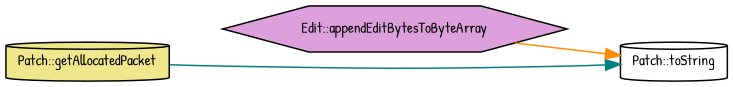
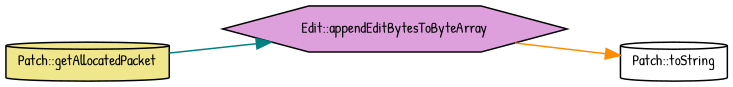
edge "Patch::getAllocatedPacket" -> "Patch::toString": now "Patch::getAllocatedPacket" -> "Edit::appendEditBytesToByteArray"
